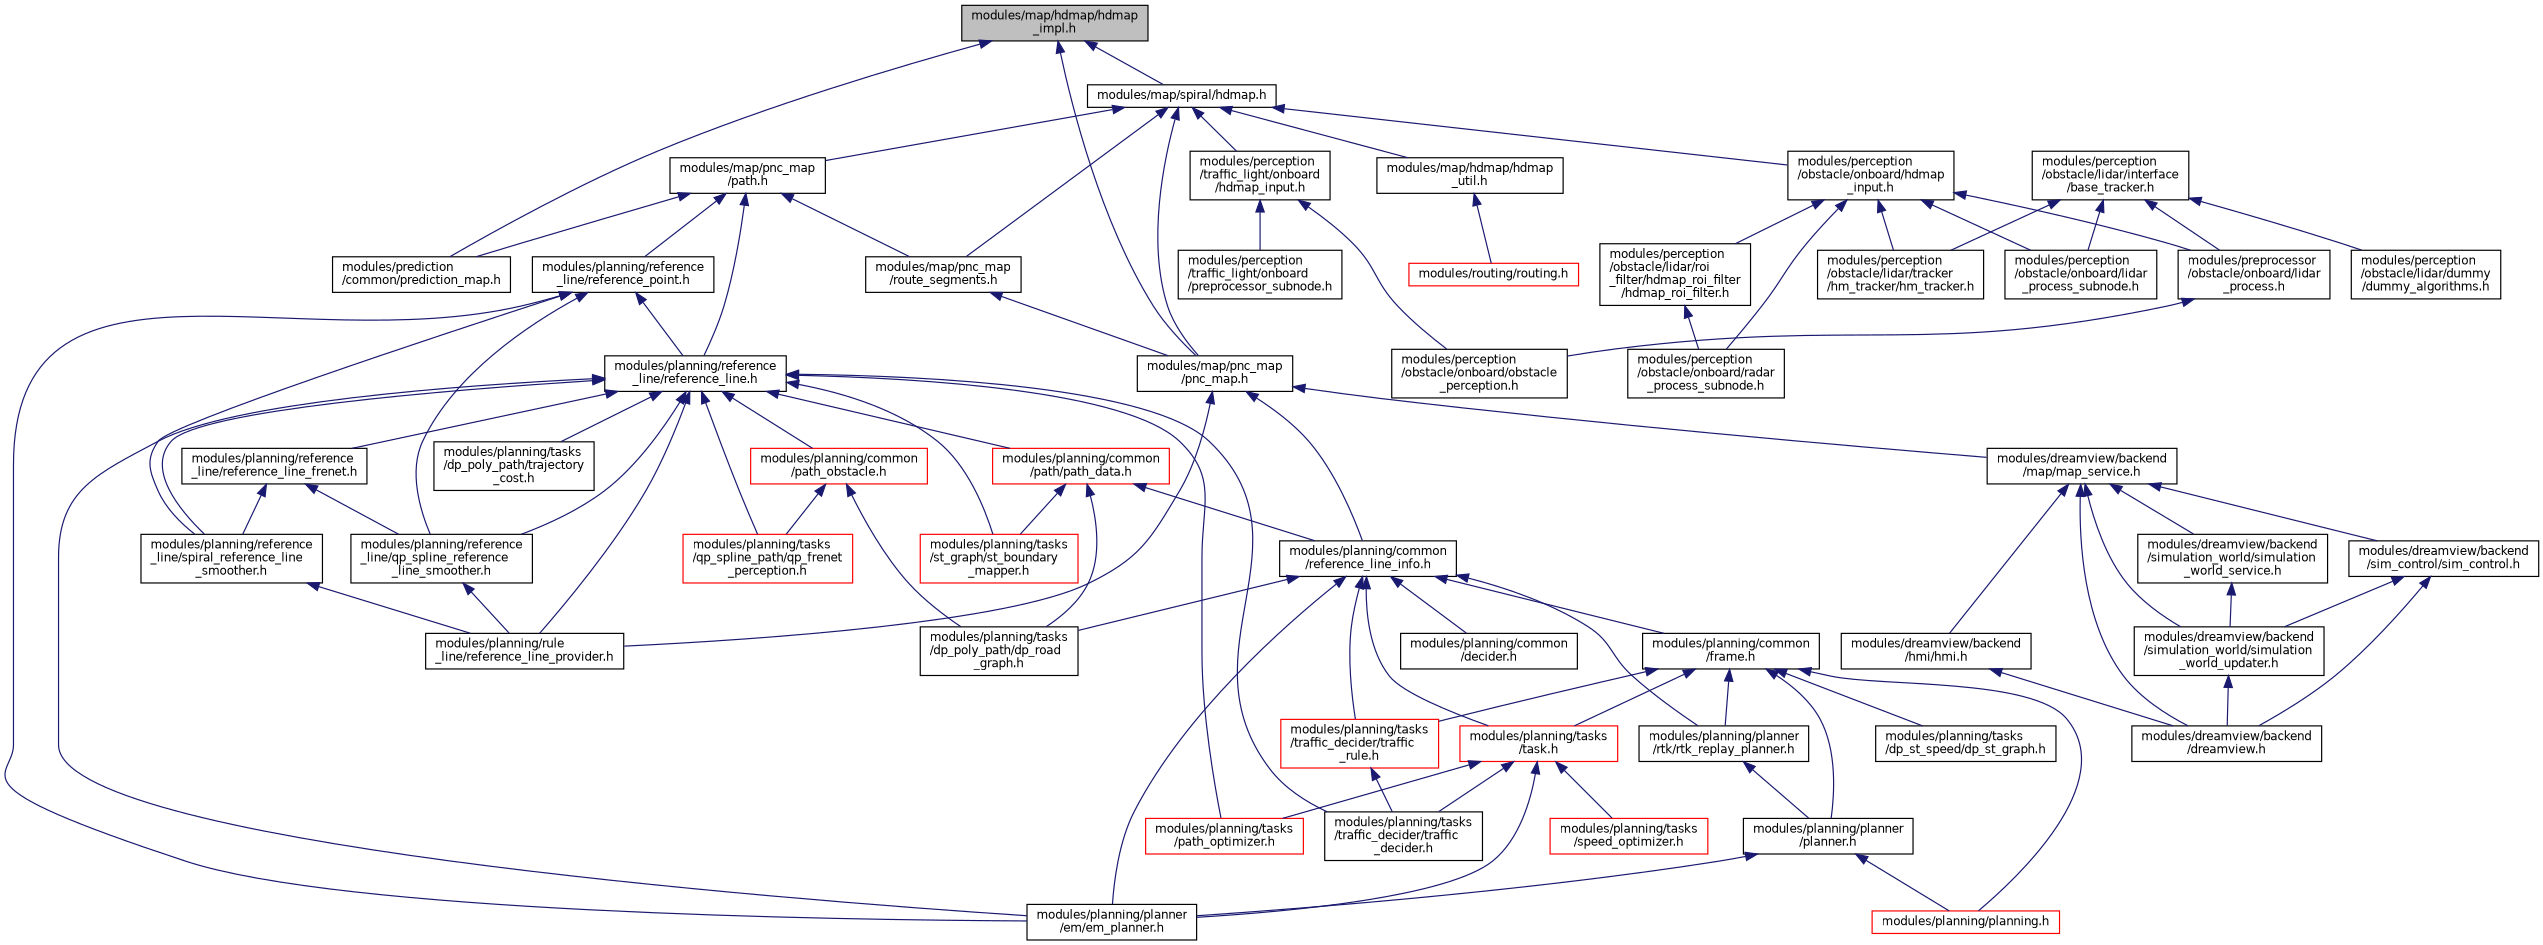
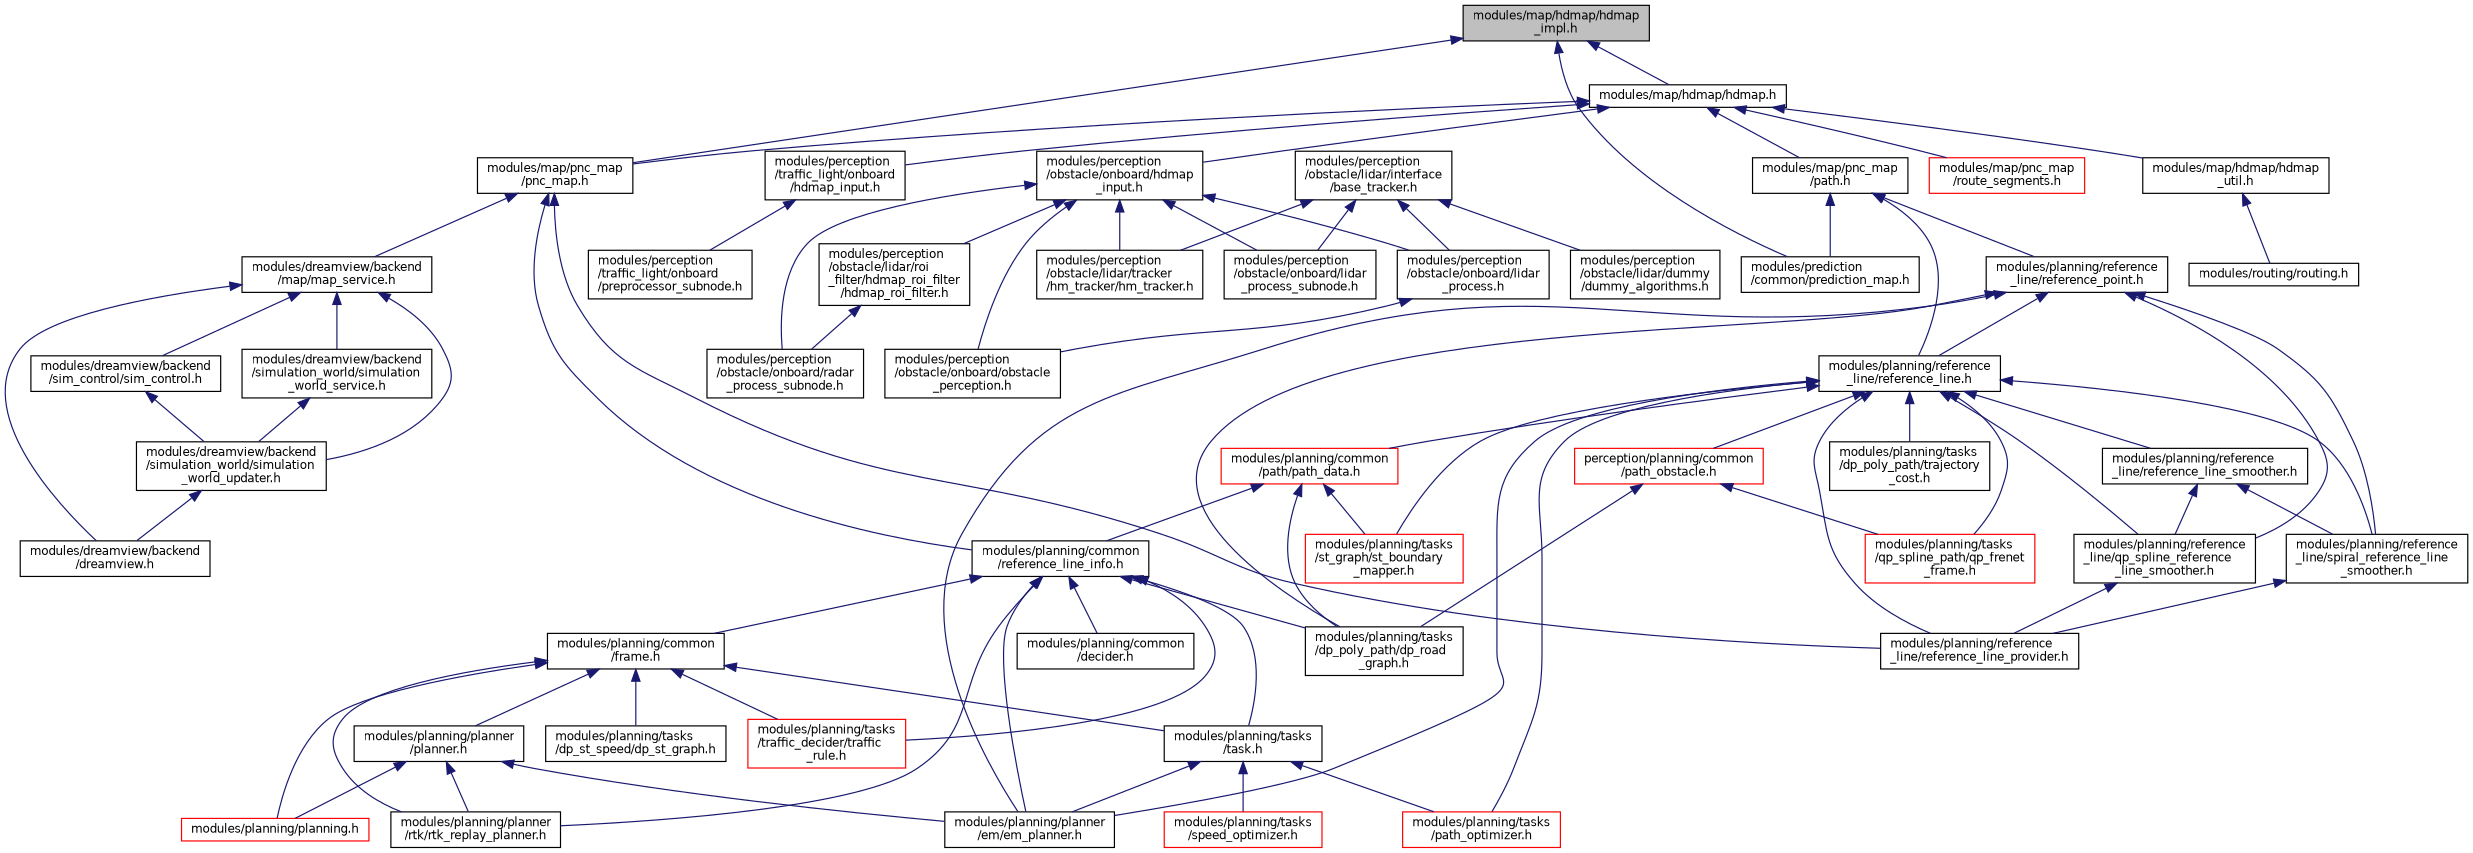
node "modules/map/spiral/hdmap.h": label "modules/map/spiral/hdmap.h" -> "modules/map/hdmap/hdmap.h"
edge "modules/map/pnc_map /route_segments.h" -> "modules/map/pnc_map /path.h": removed
node "modules/map/pnc_map /route_segments.h": color black -> red
node "modules/routing/routing.h": color red -> black
node "modules/preprocessor /obstacle/onboard/lidar _process.h": label "modules/preprocessor /obstacle/onboard/lidar _process.h" -> "modules/perception /obstacle/onboard/lidar _process.h"
edge "modules/perception /obstacle/onboard/obstacle _perception.h" -> "modules/perception /traffic_light/onboard /hdmap_input.h": now "modules/perception /obstacle/onboard/obstacle _perception.h" -> "modules/perception /obstacle/onboard/hdmap _input.h"
edge "modules/map/pnc_map /pnc_map.h" -> "modules/map/pnc_map /route_segments.h": removed
edge "modules/planning/tasks /dp_poly_path/dp_road _graph.h" -> "modules/planning/reference _line/reference_point.h": added
node "modules/planning/reference _line/reference_line_frenet.h": label "modules/planning/reference _line/reference_line_frenet.h" -> "modules/planning/reference _line/reference_line_smoother.h"
node "modules/planning/common /path_obstacle.h": label "modules/planning/common /path_obstacle.h" -> "perception/planning/common /path_obstacle.h"
node "modules/planning/tasks /qp_spline_path/qp_frenet _perception.h": label "modules/planning/tasks /qp_spline_path/qp_frenet _perception.h" -> "modules/planning/tasks /qp_spline_path/qp_frenet _frame.h"
node "modules/planning/rule _line/reference_line_provider.h": label "modules/planning/rule _line/reference_line_provider.h" -> "modules/planning/reference _line/reference_line_provider.h"
node "modules/dreamview/backend /hmi/hmi.h": removed
edge "modules/dreamview/backend /dreamview.h" -> "modules/dreamview/backend /sim_control/sim_control.h": removed
node "modules/planning/tasks /task.h": color red -> black
edge "modules/planning/planner /planner.h" -> "modules/planning/planner /rtk/rtk_replay_planner.h": reversed
node "modules/planning/tasks /traffic_decider/traffic _decider.h": removed
